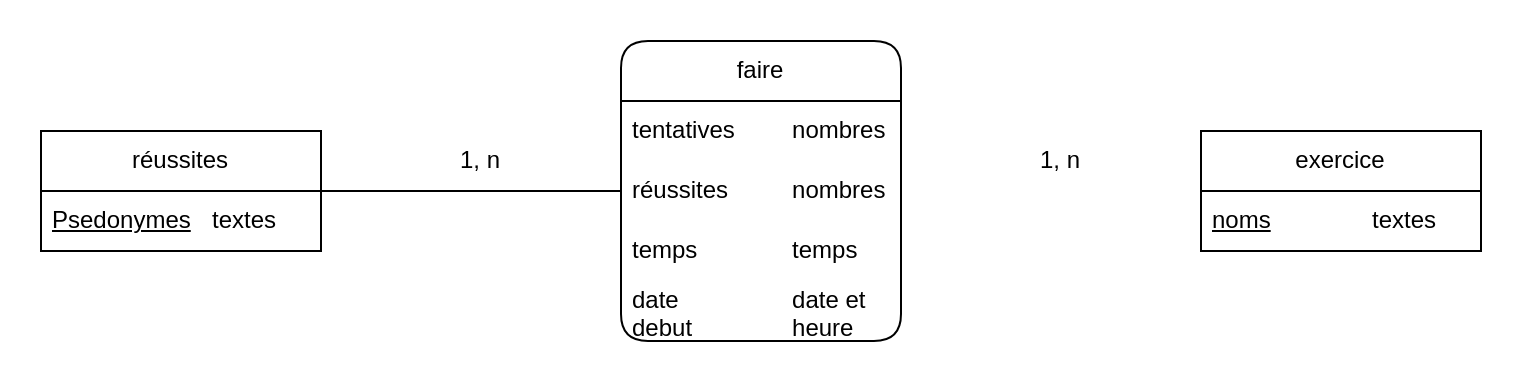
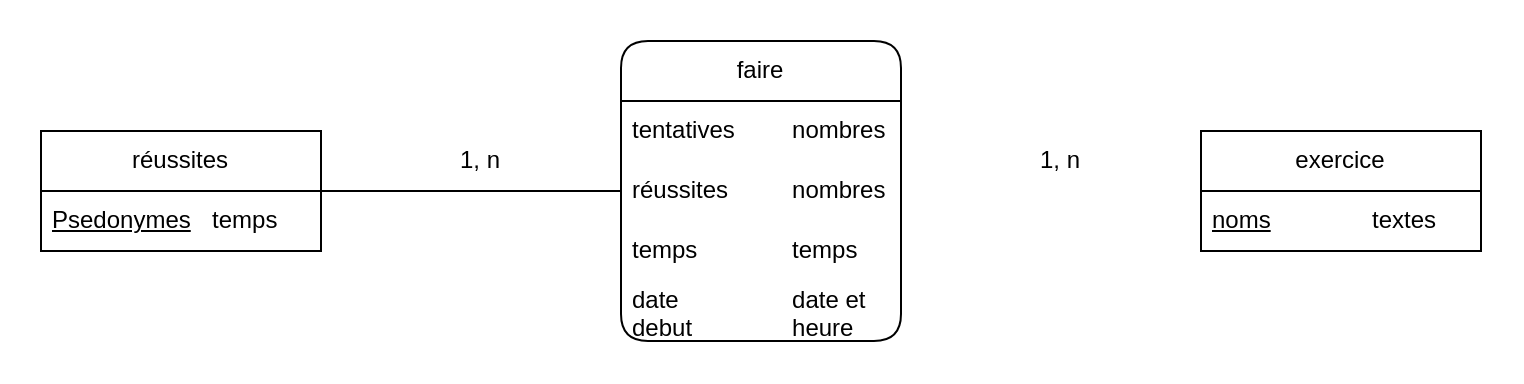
node "Psedonymes textes": label "Psedonymes textes" -> "Psedonymes temps"
